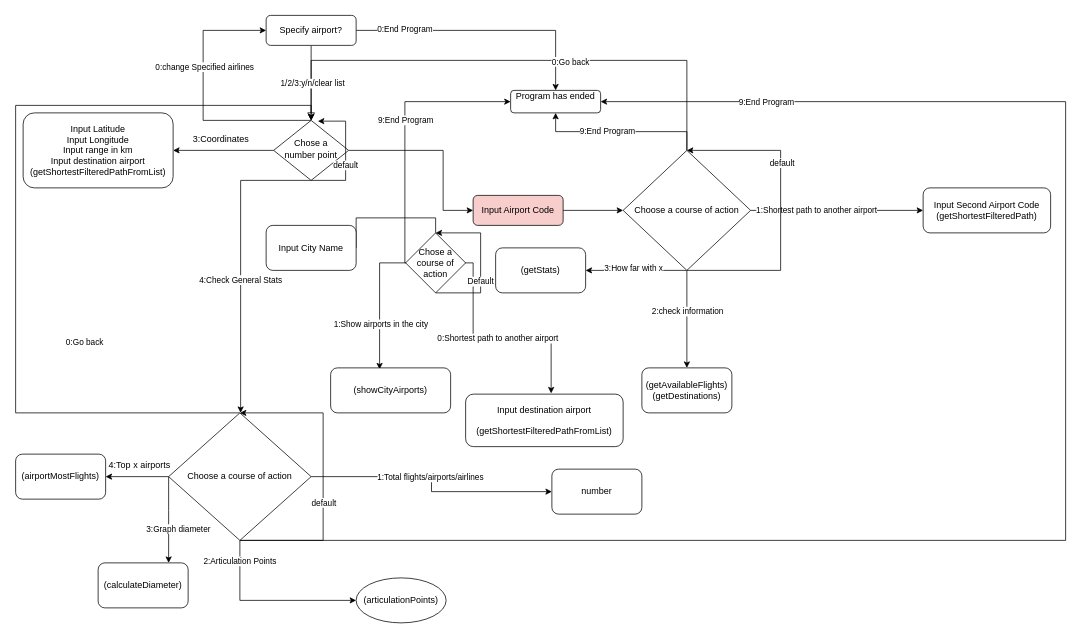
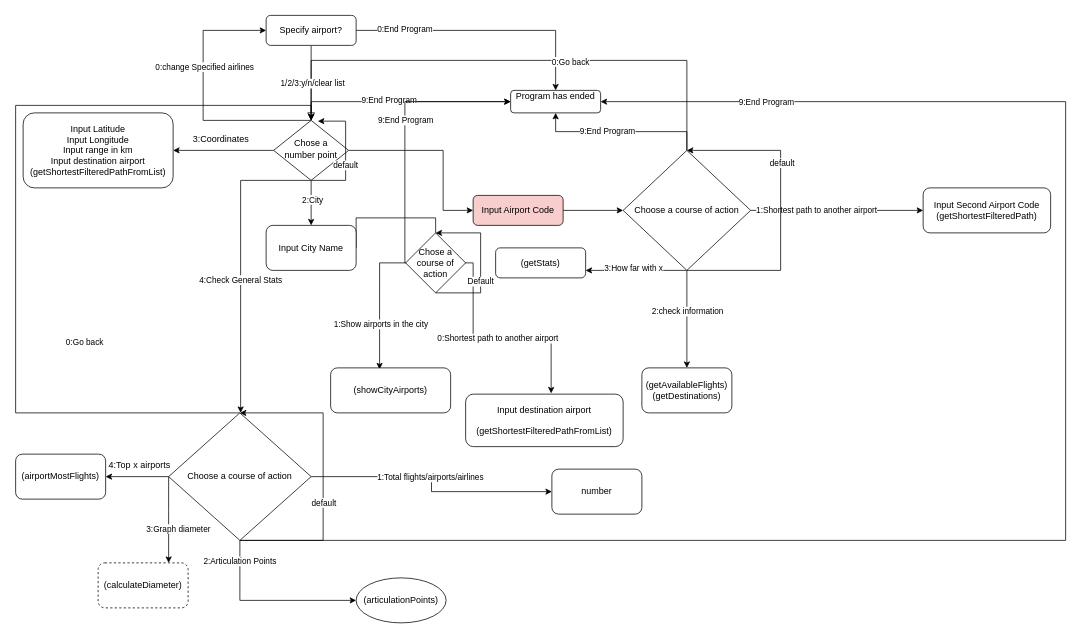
edge "Chose a number point" -> "Program has ended": added, label "9:End Program"
edge "Chose a number point" -> "Input City Name": added, label "2:City"
node "(getStats)": size 90x45 -> 90x30
node "(calculateDiameter)": style solid -> dashed
